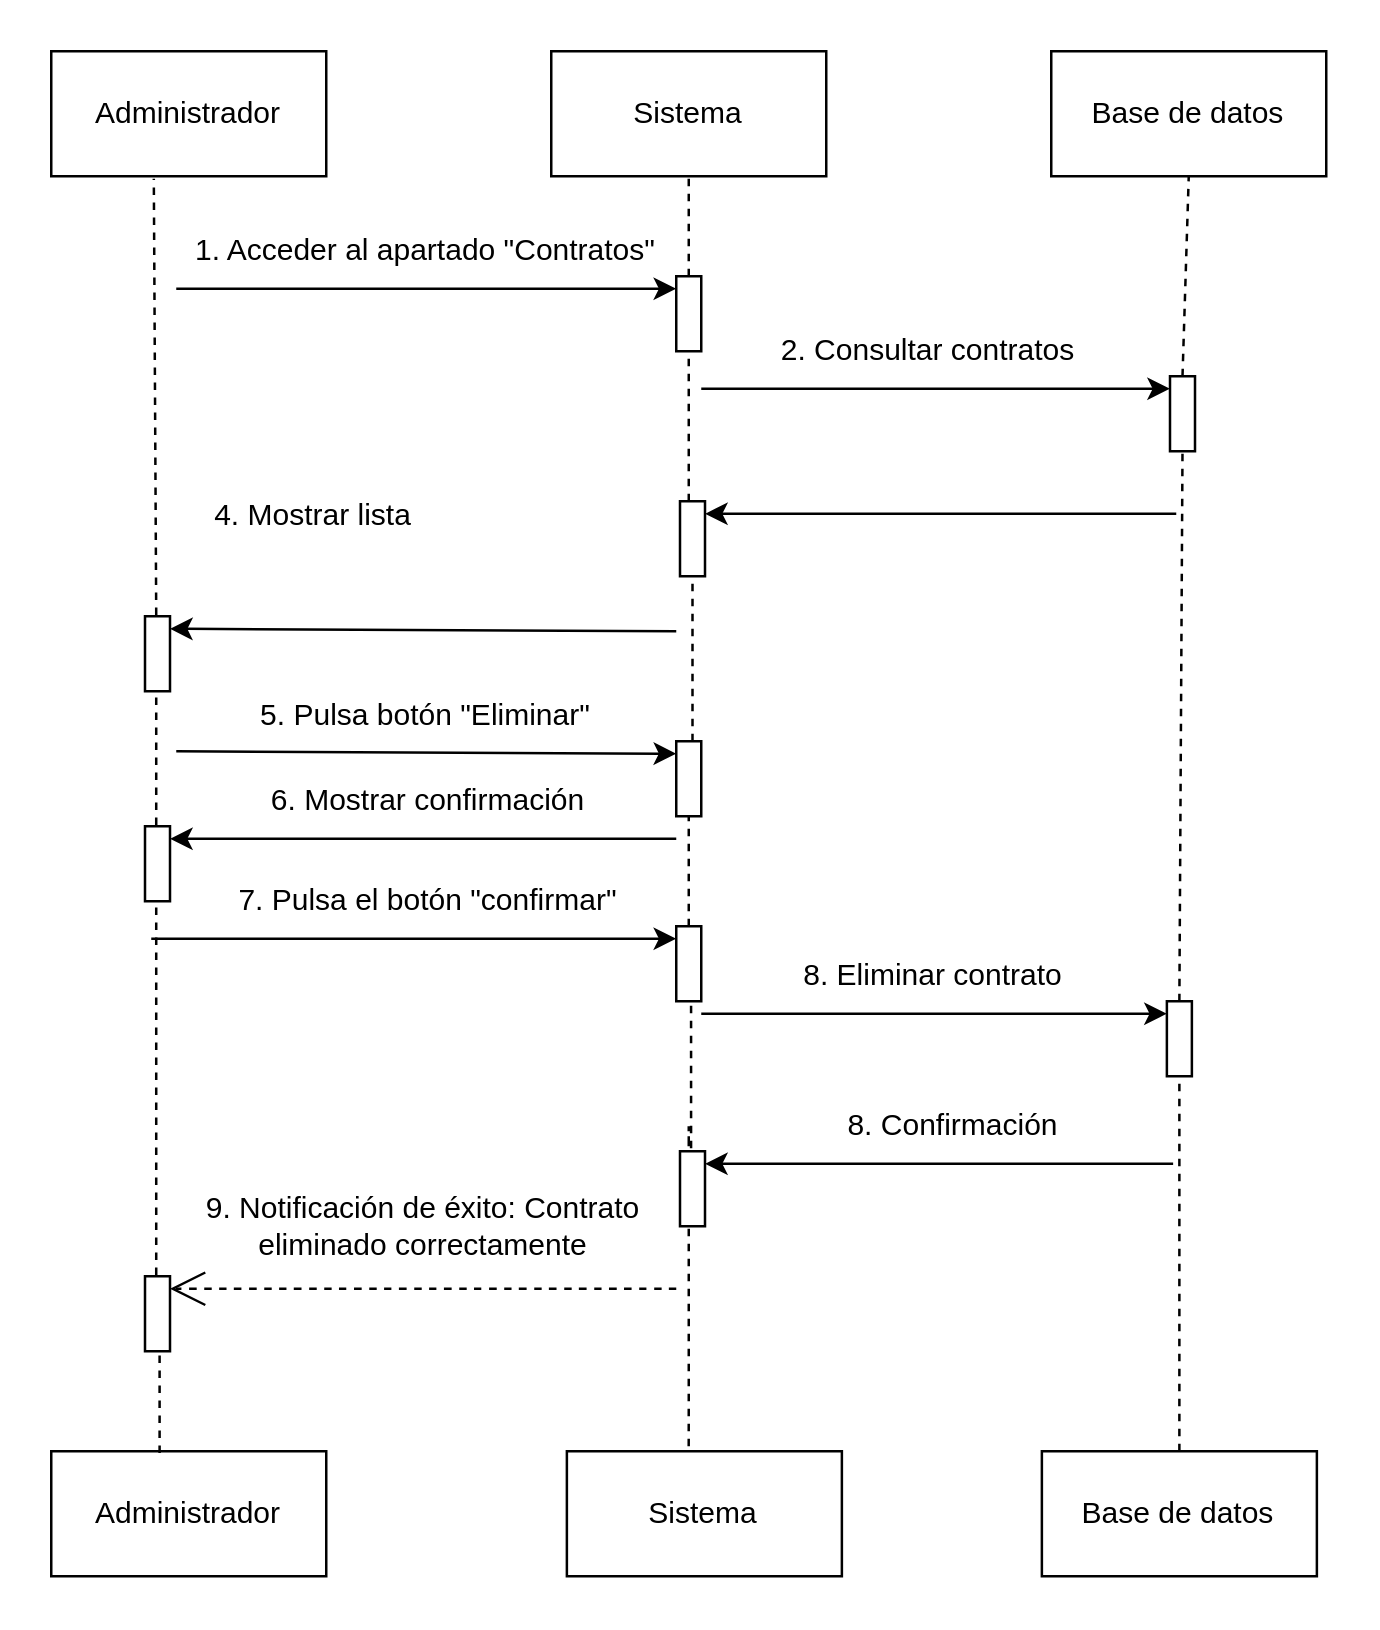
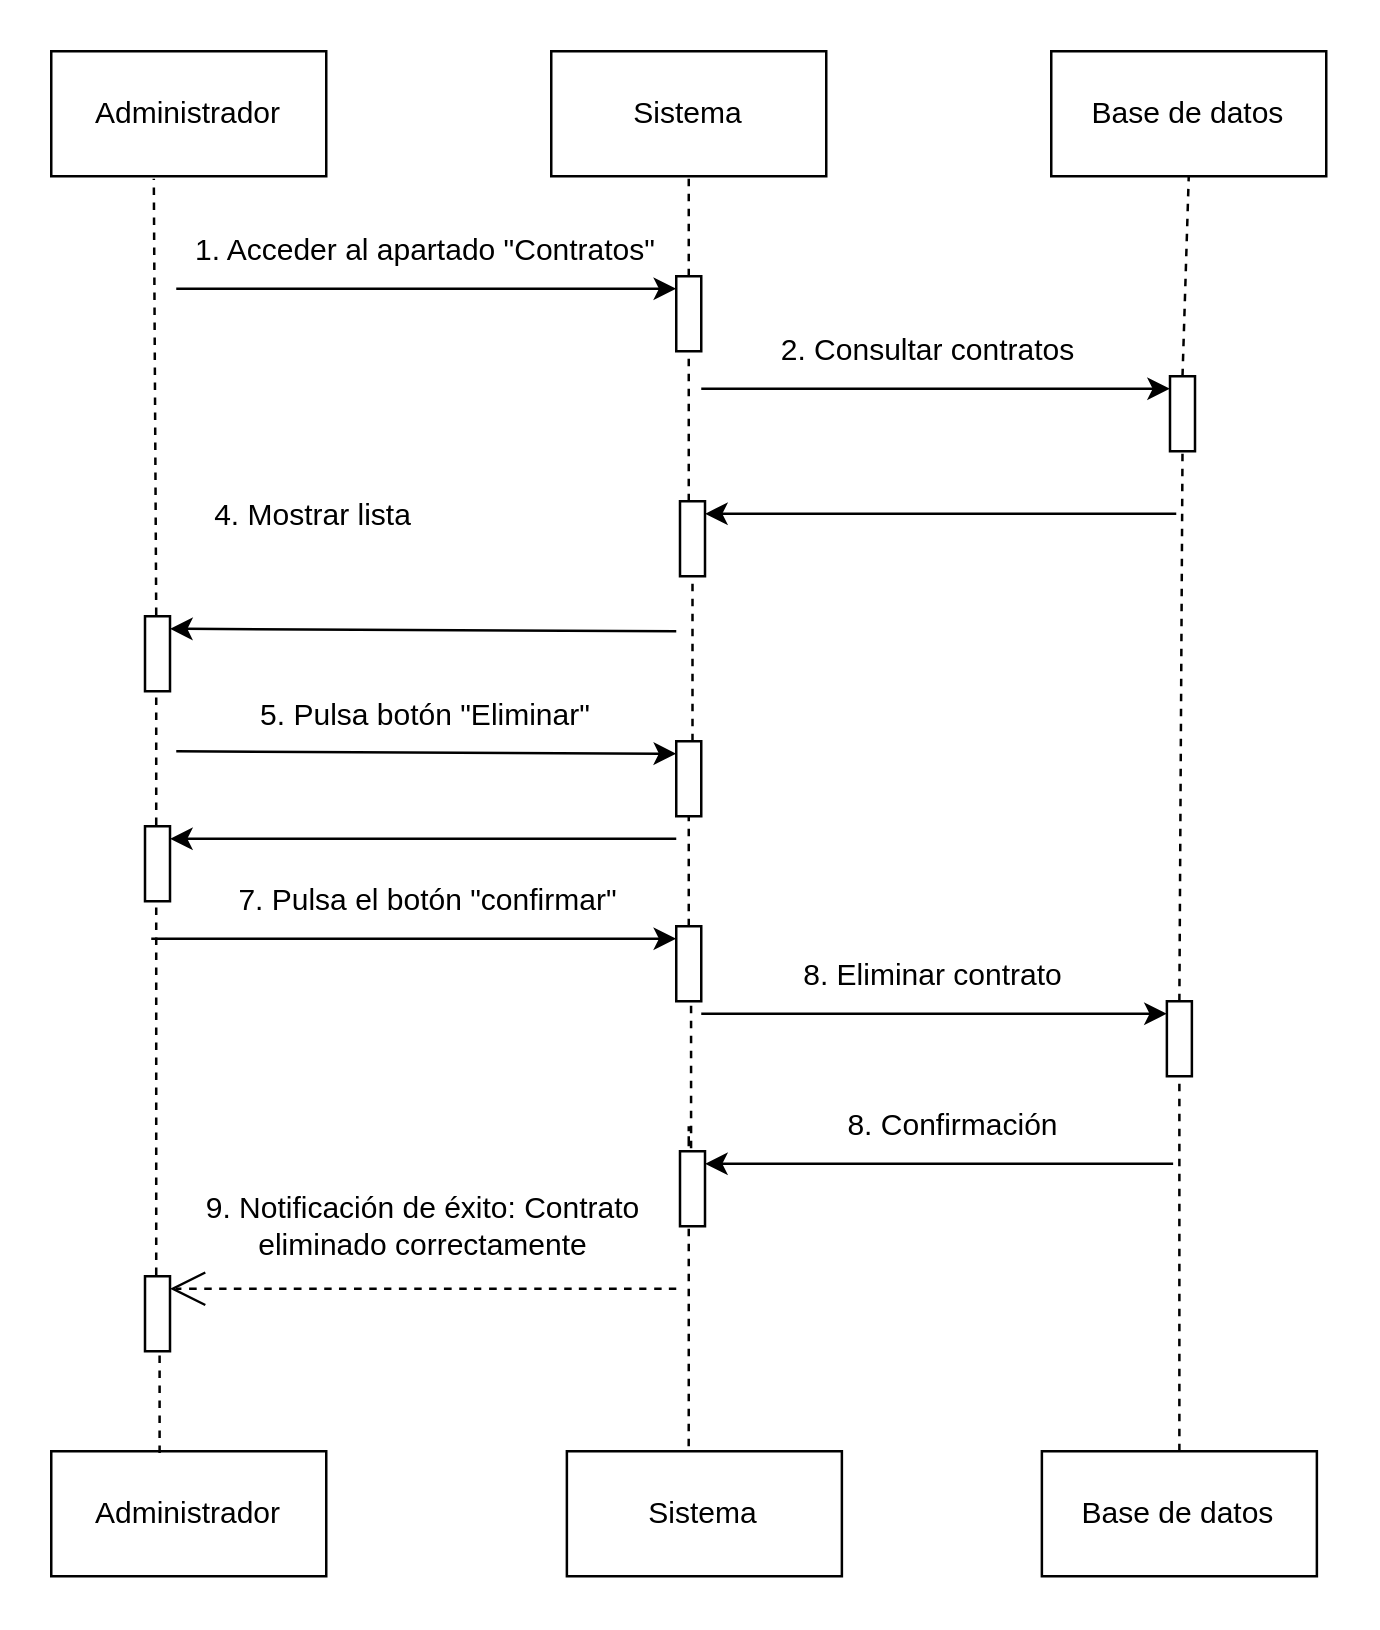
node "6. Mostrar confirmación": removed
